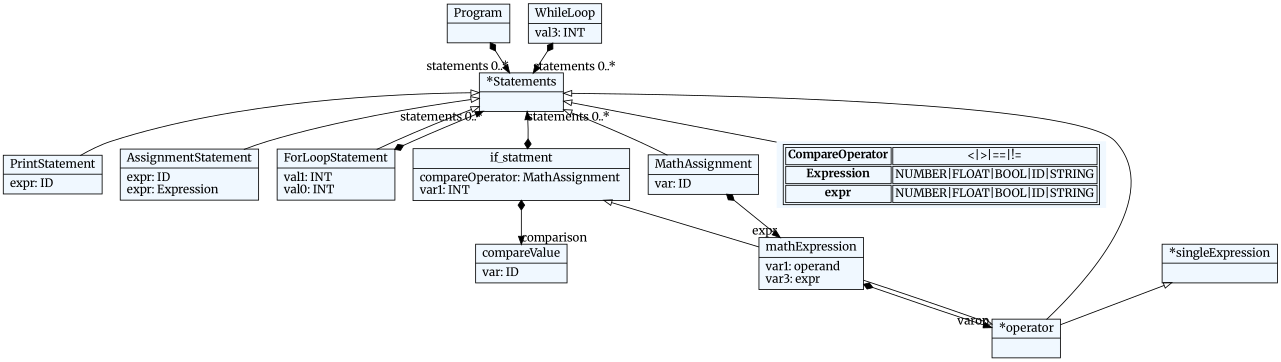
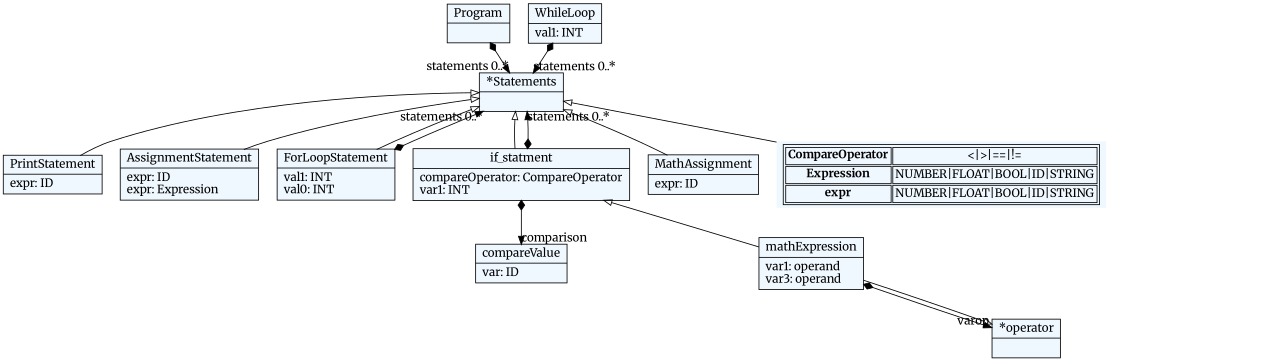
node "WhileLoop": text "val3: INT" -> "val1: INT"
edge "*operator" -> "*Statements": now "if_statment" -> "*Statements"
node "if_statment": text "compareOperator: MathAssignment" -> "compareOperator: CompareOperator"
node "MathAssignment": text "var: ID" -> "expr: ID"
edge "MathAssignment" -- "mathExpression": removed
node "*singleExpression": removed
node "mathExpression": text "var3: expr" -> "var3: operand"
